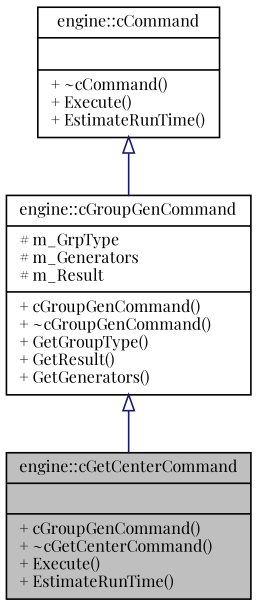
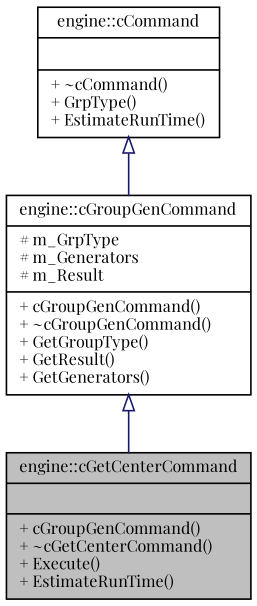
node "engine::cCommand": text "+ Execute()" -> "+ GrpType()"
